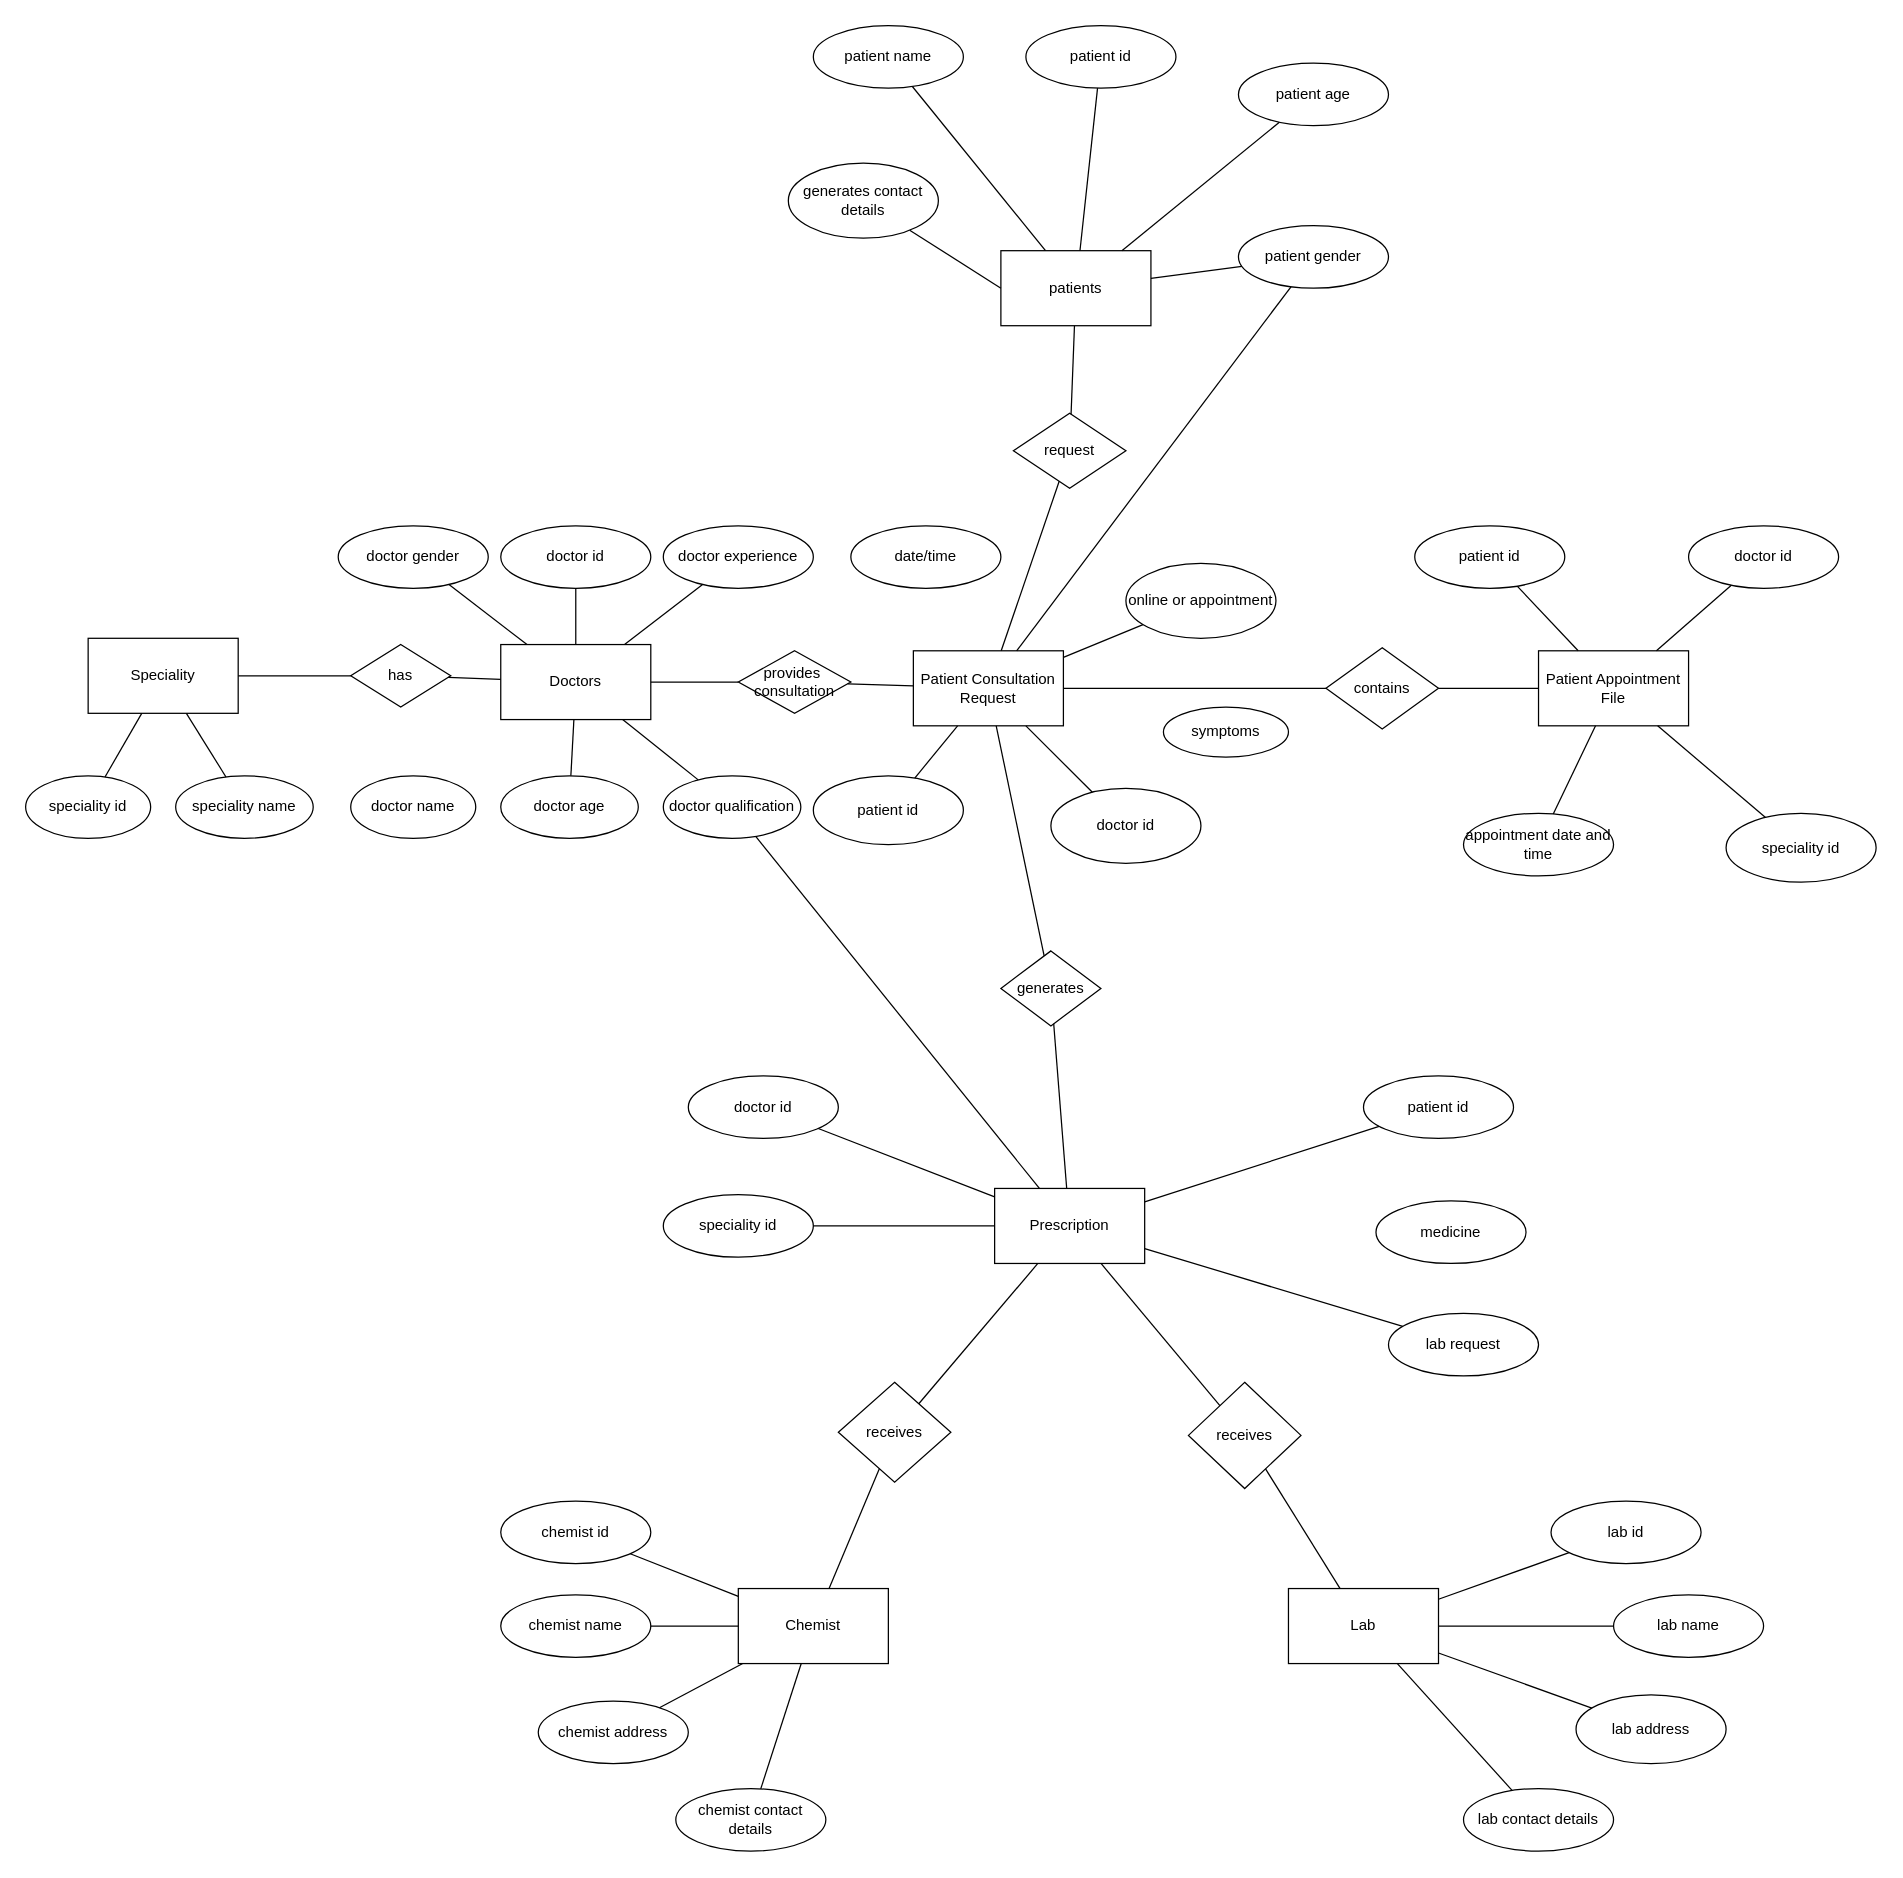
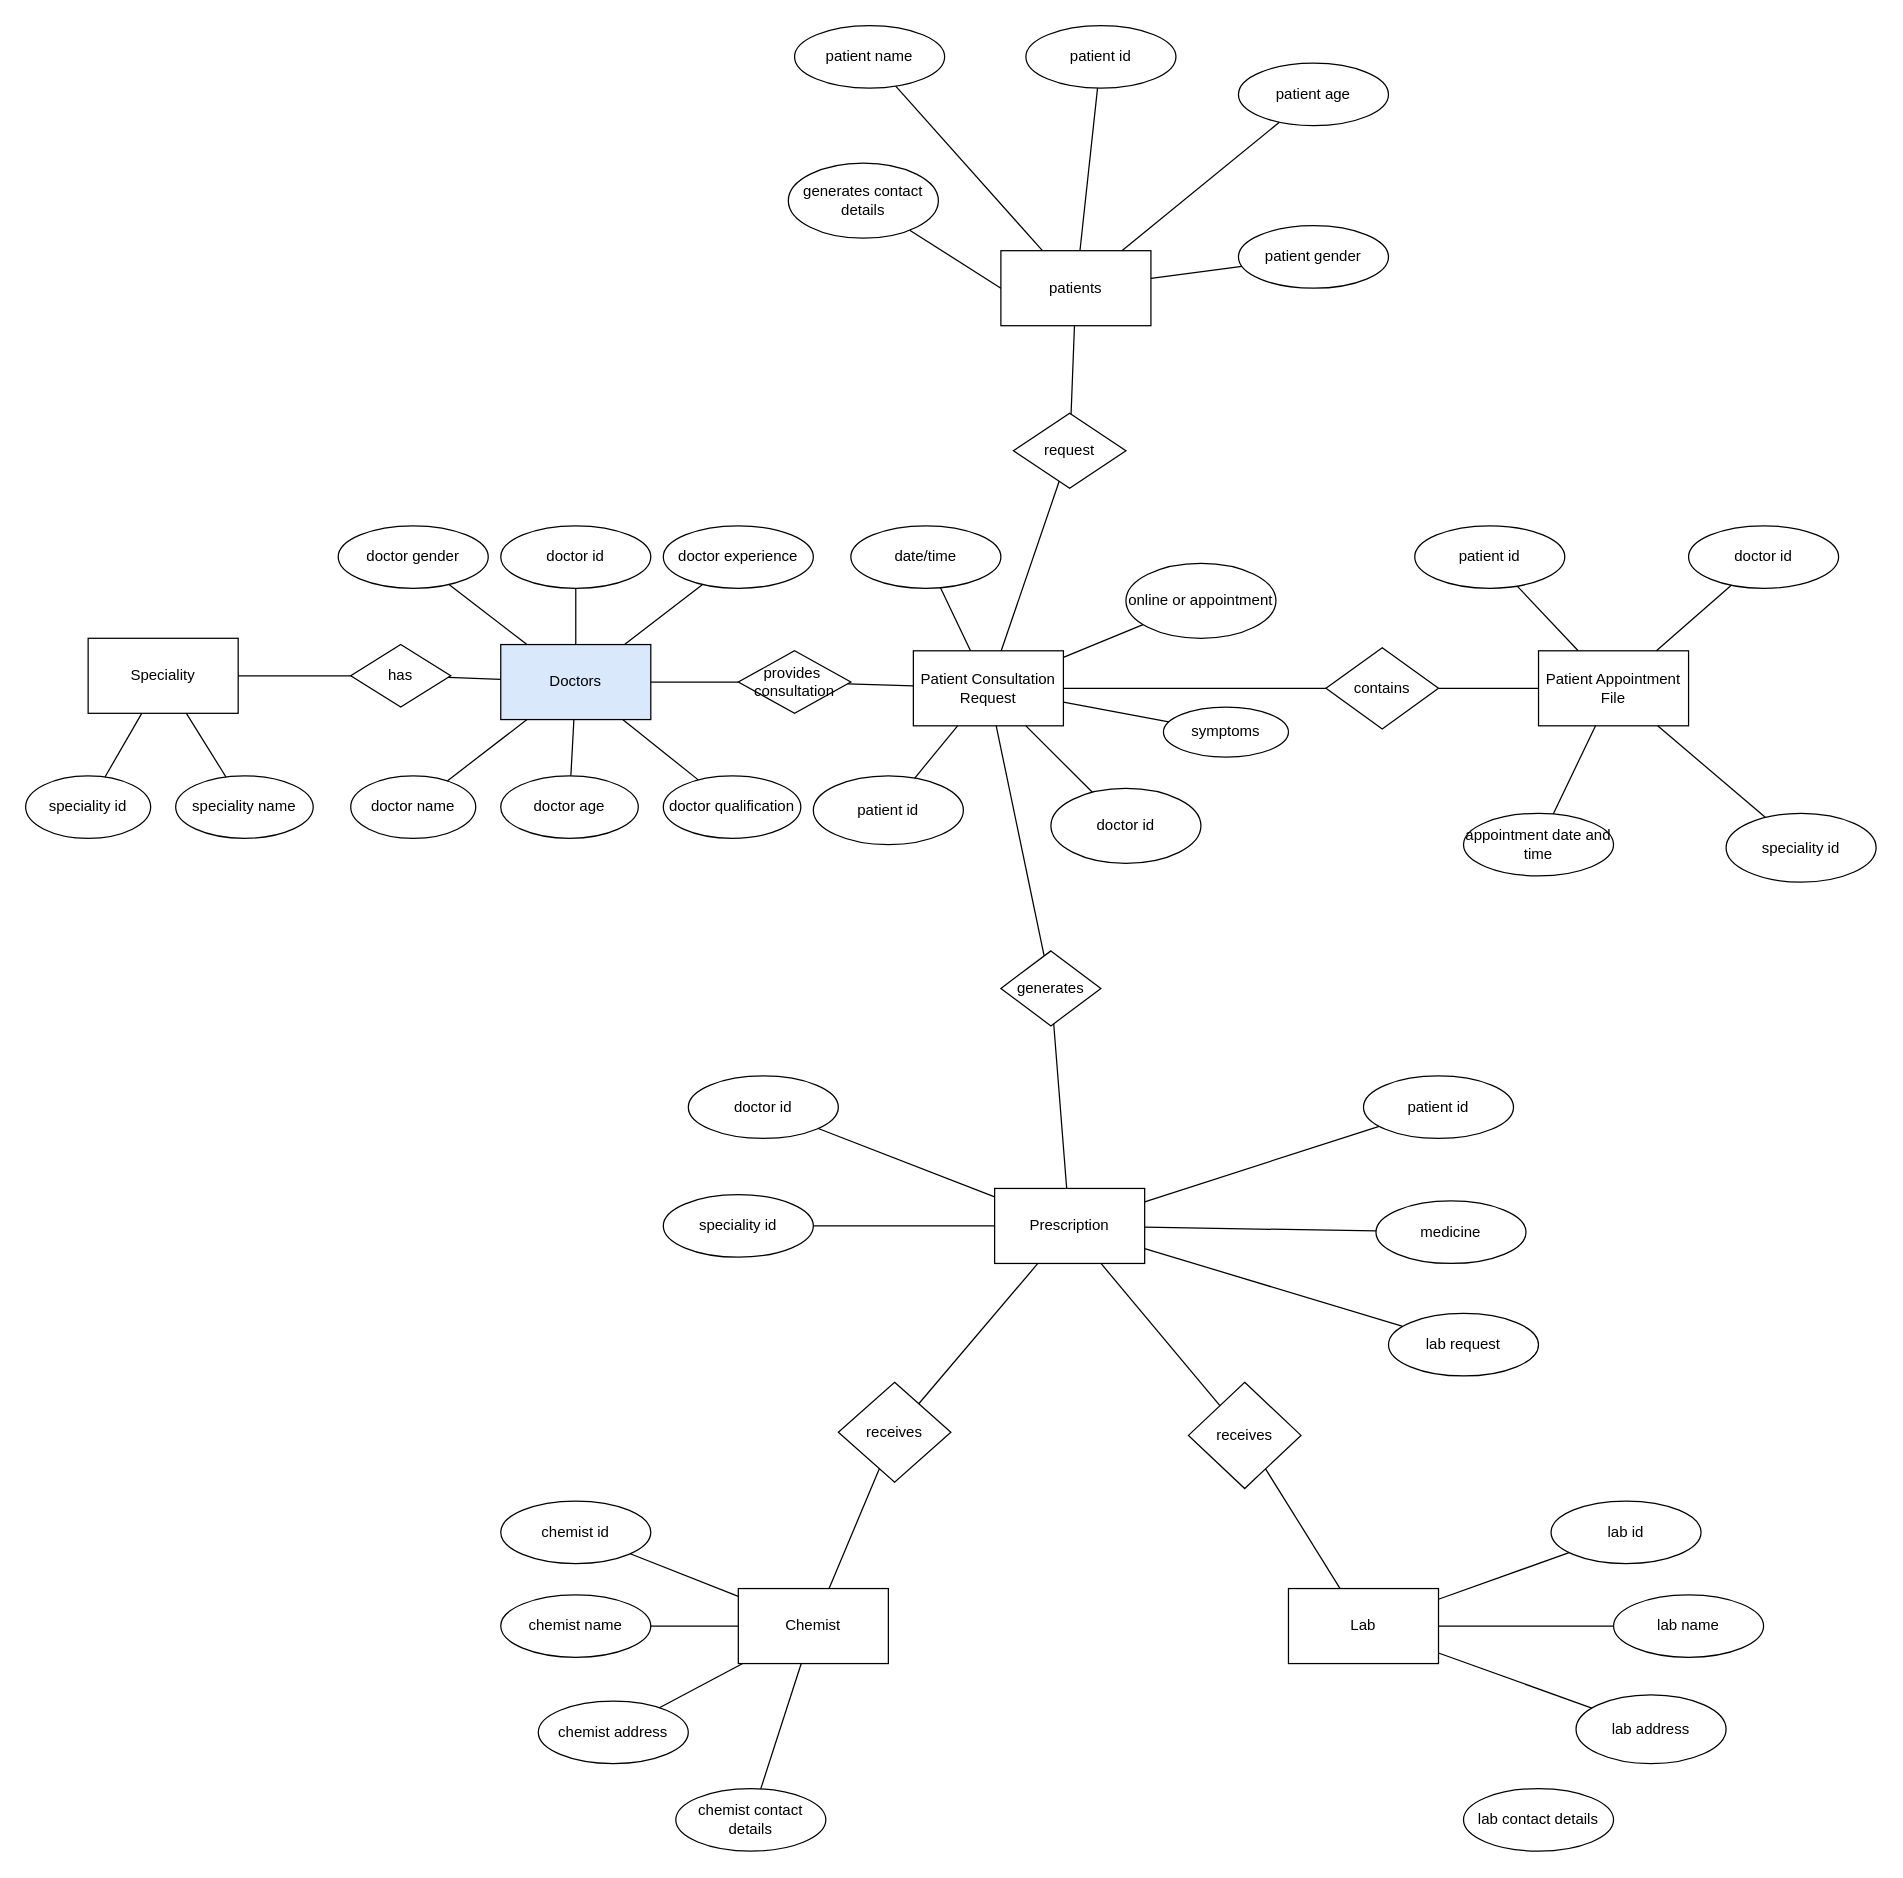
node "patient name": moved (888, 57) -> (869, 57)
edge "patient gender" -- "Patient Consultation Request": now "date/time" -- "Patient Consultation Request"
node "Doctors": fillcolor #ffffff -> #dae8fc
edge "Patient Consultation Request" -- "symptoms": added
edge "Doctors" -- "doctor name": added
edge "doctor qualification" -- "Prescription": now "medicine" -- "Prescription"
edge "Lab" -- "lab contact details": removed
